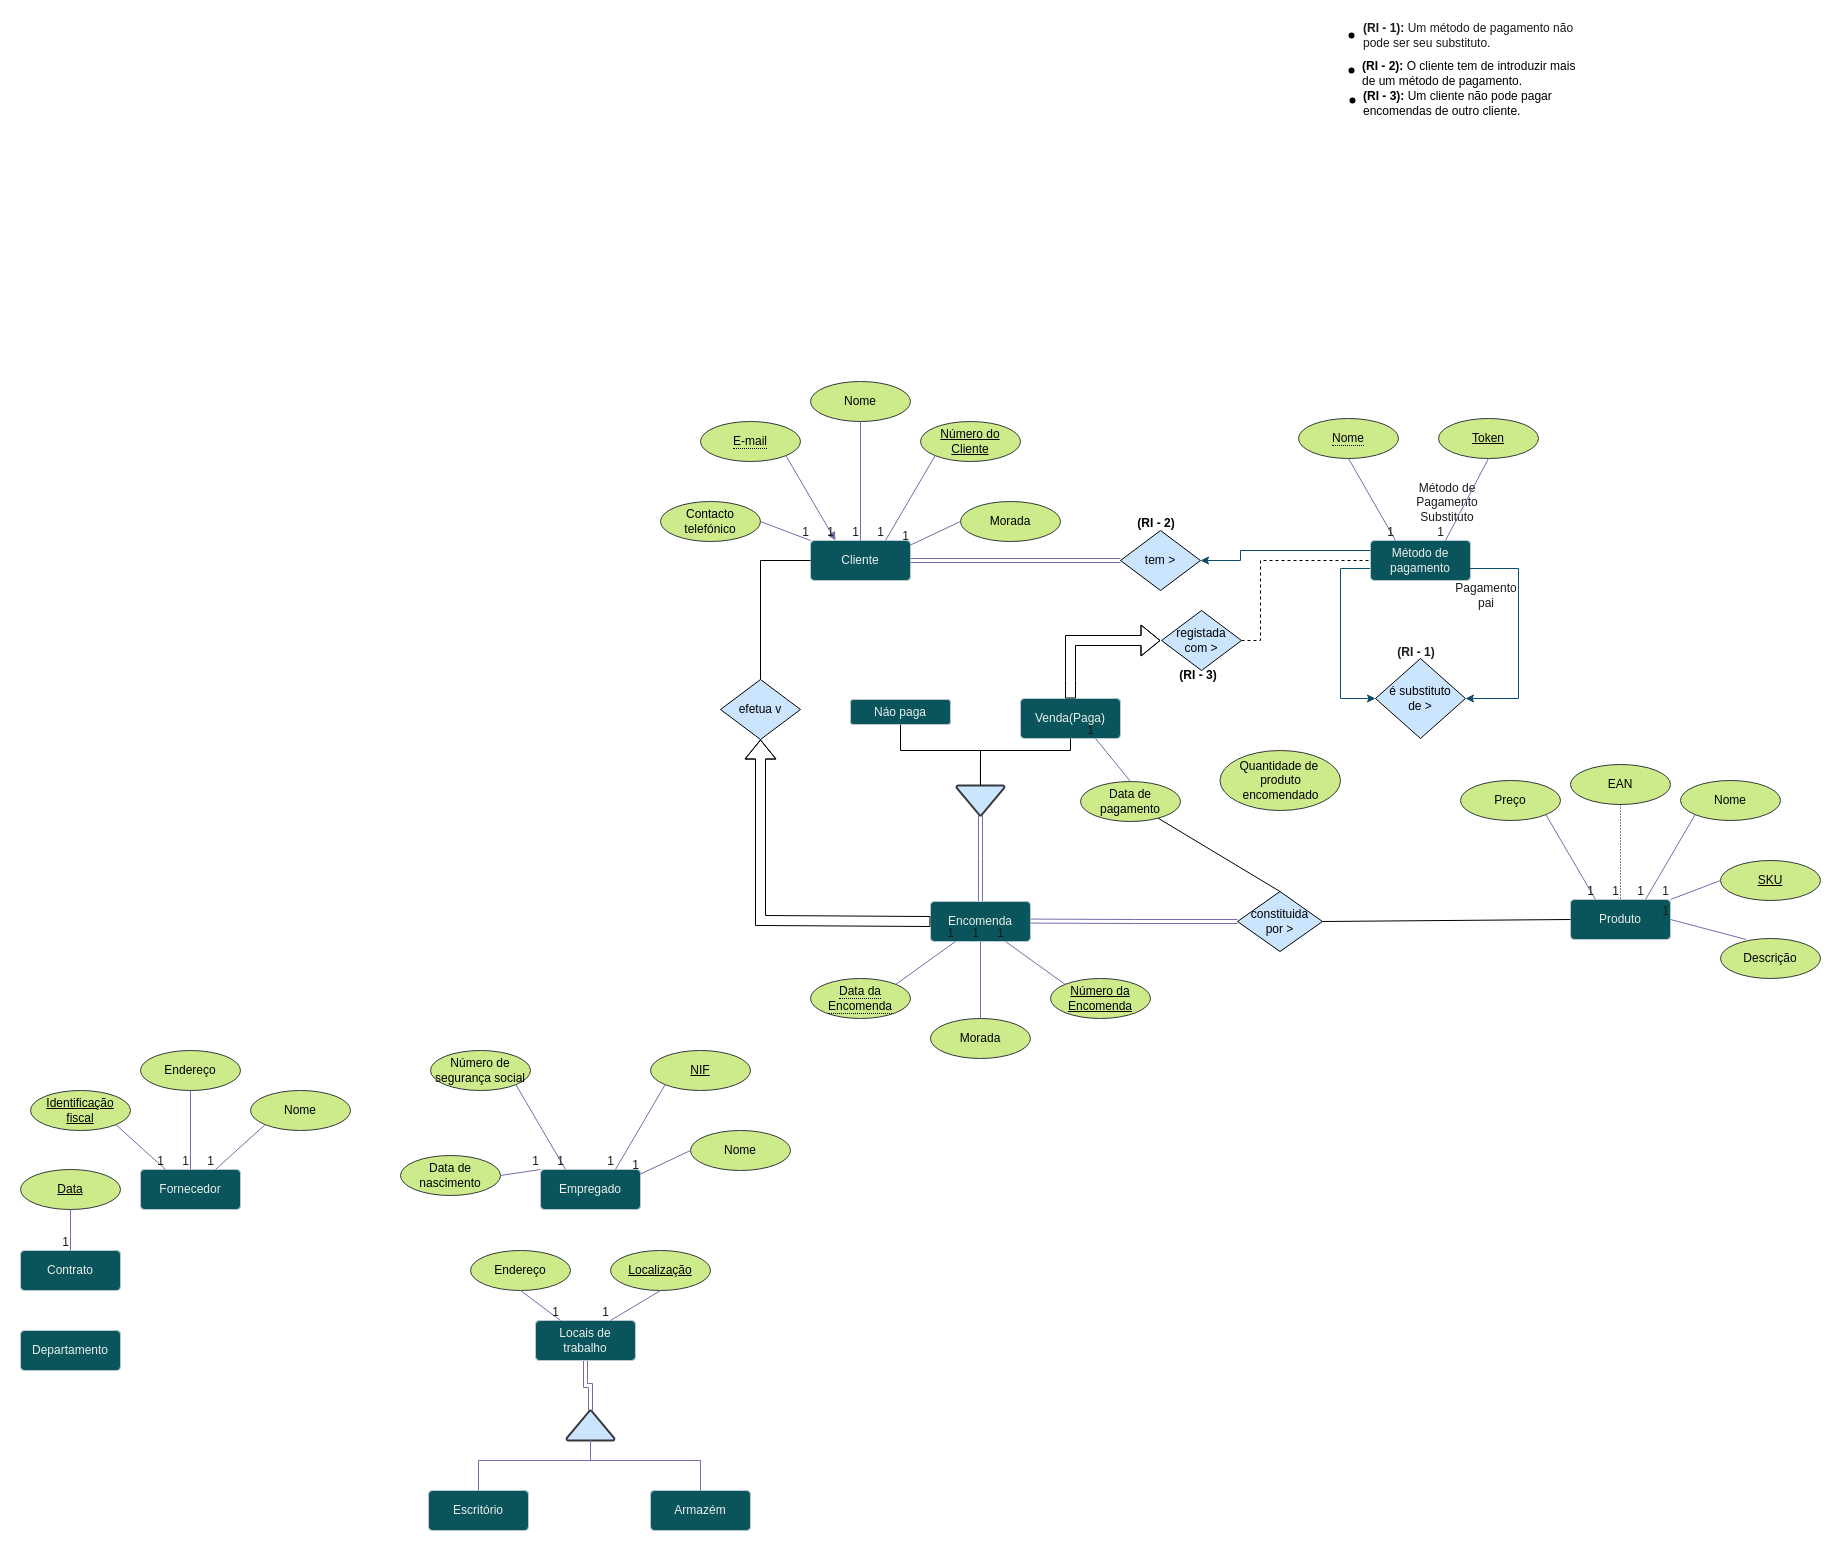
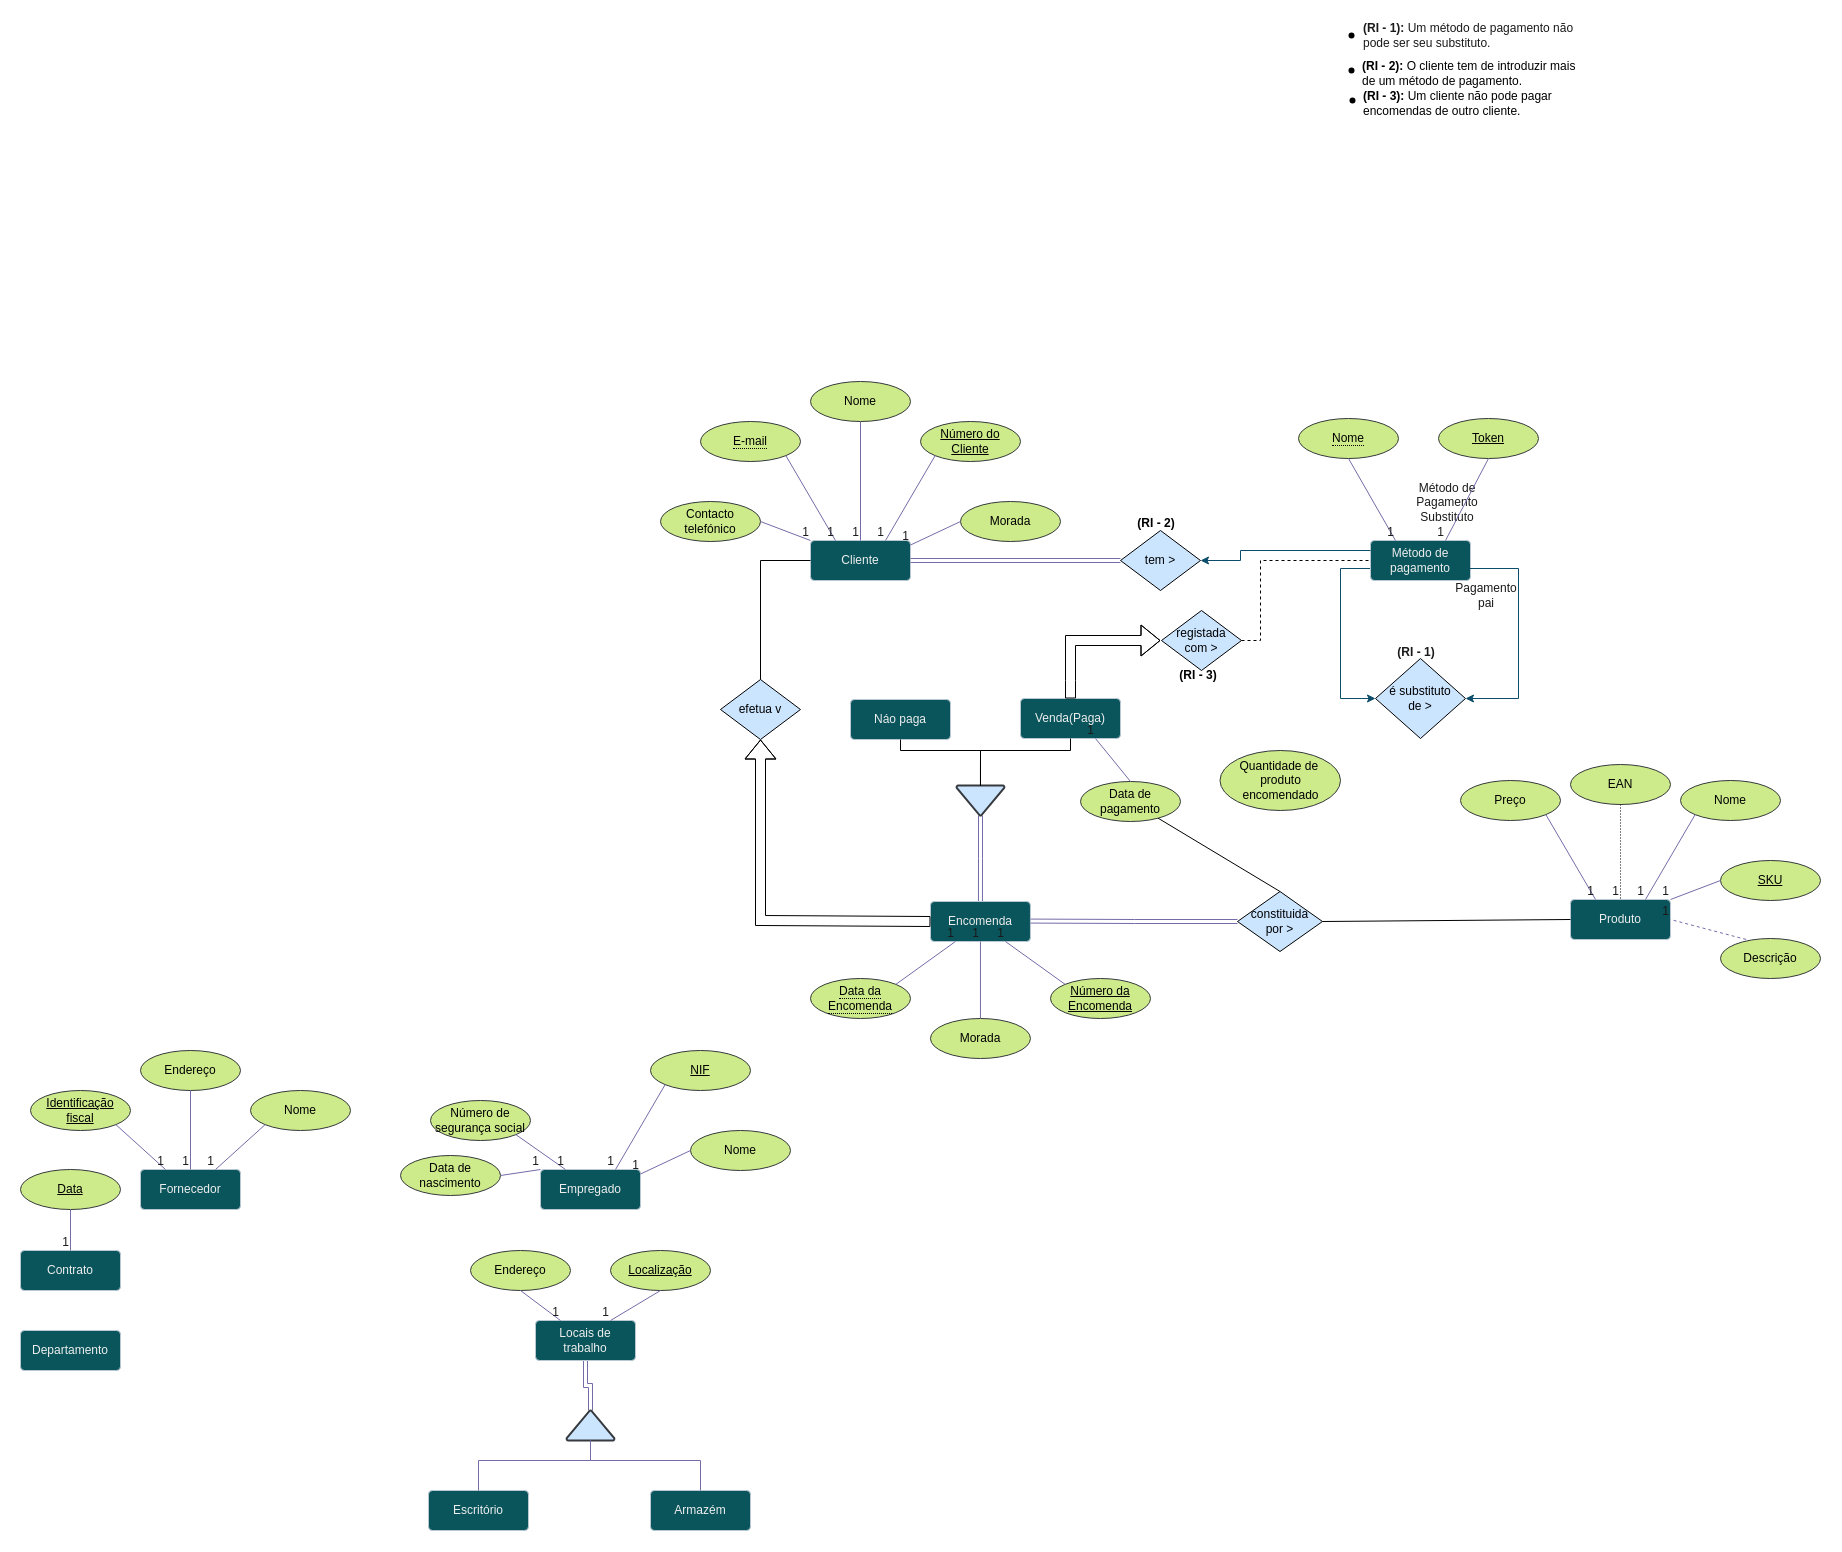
edge "E-mail" -> "Cliente": arrowhead block -> none
node "Náo paga": size 100x25 -> 100x40
edge "Produto" -- "Descrição": style solid -> dashed
node "Número de segurança social": moved (481, 1071) -> (481, 1121)
